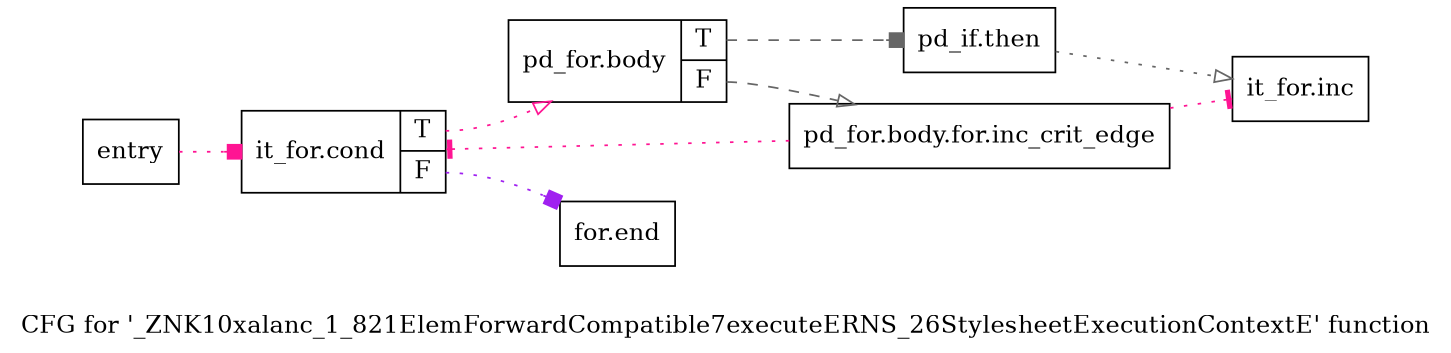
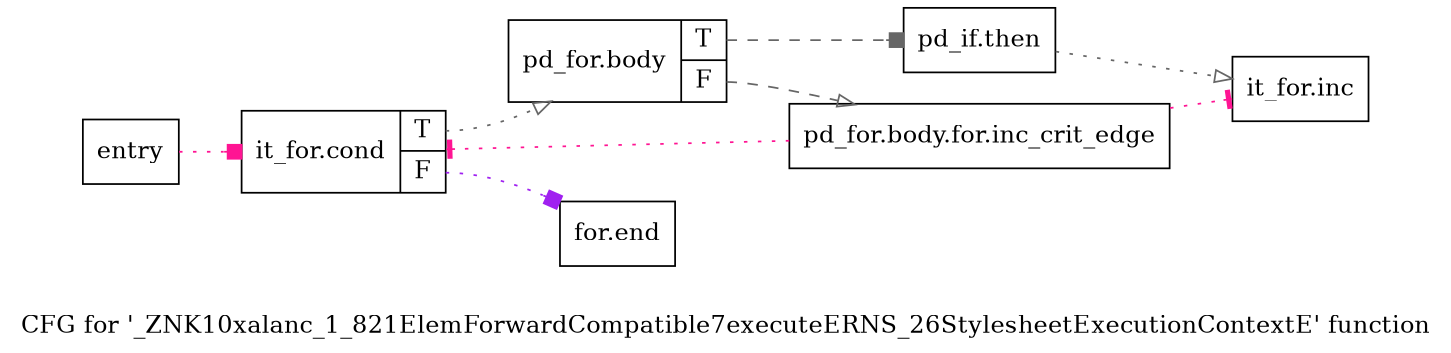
edge "it_for.cond" -> "pd_for.body": color deeppink -> gray40
